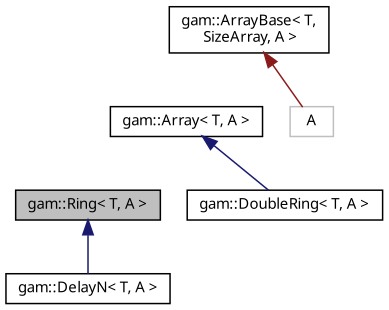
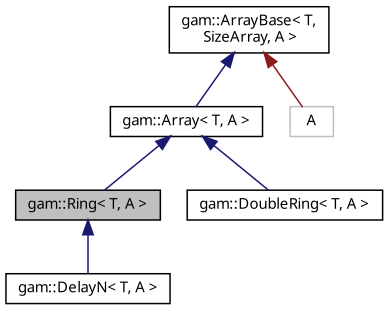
edge "gam::Array< T, A >" -> "gam::ArrayBase< T, SizeArray, A >": added
edge "gam::Ring< T, A >" -> "gam::Array< T, A >": added
